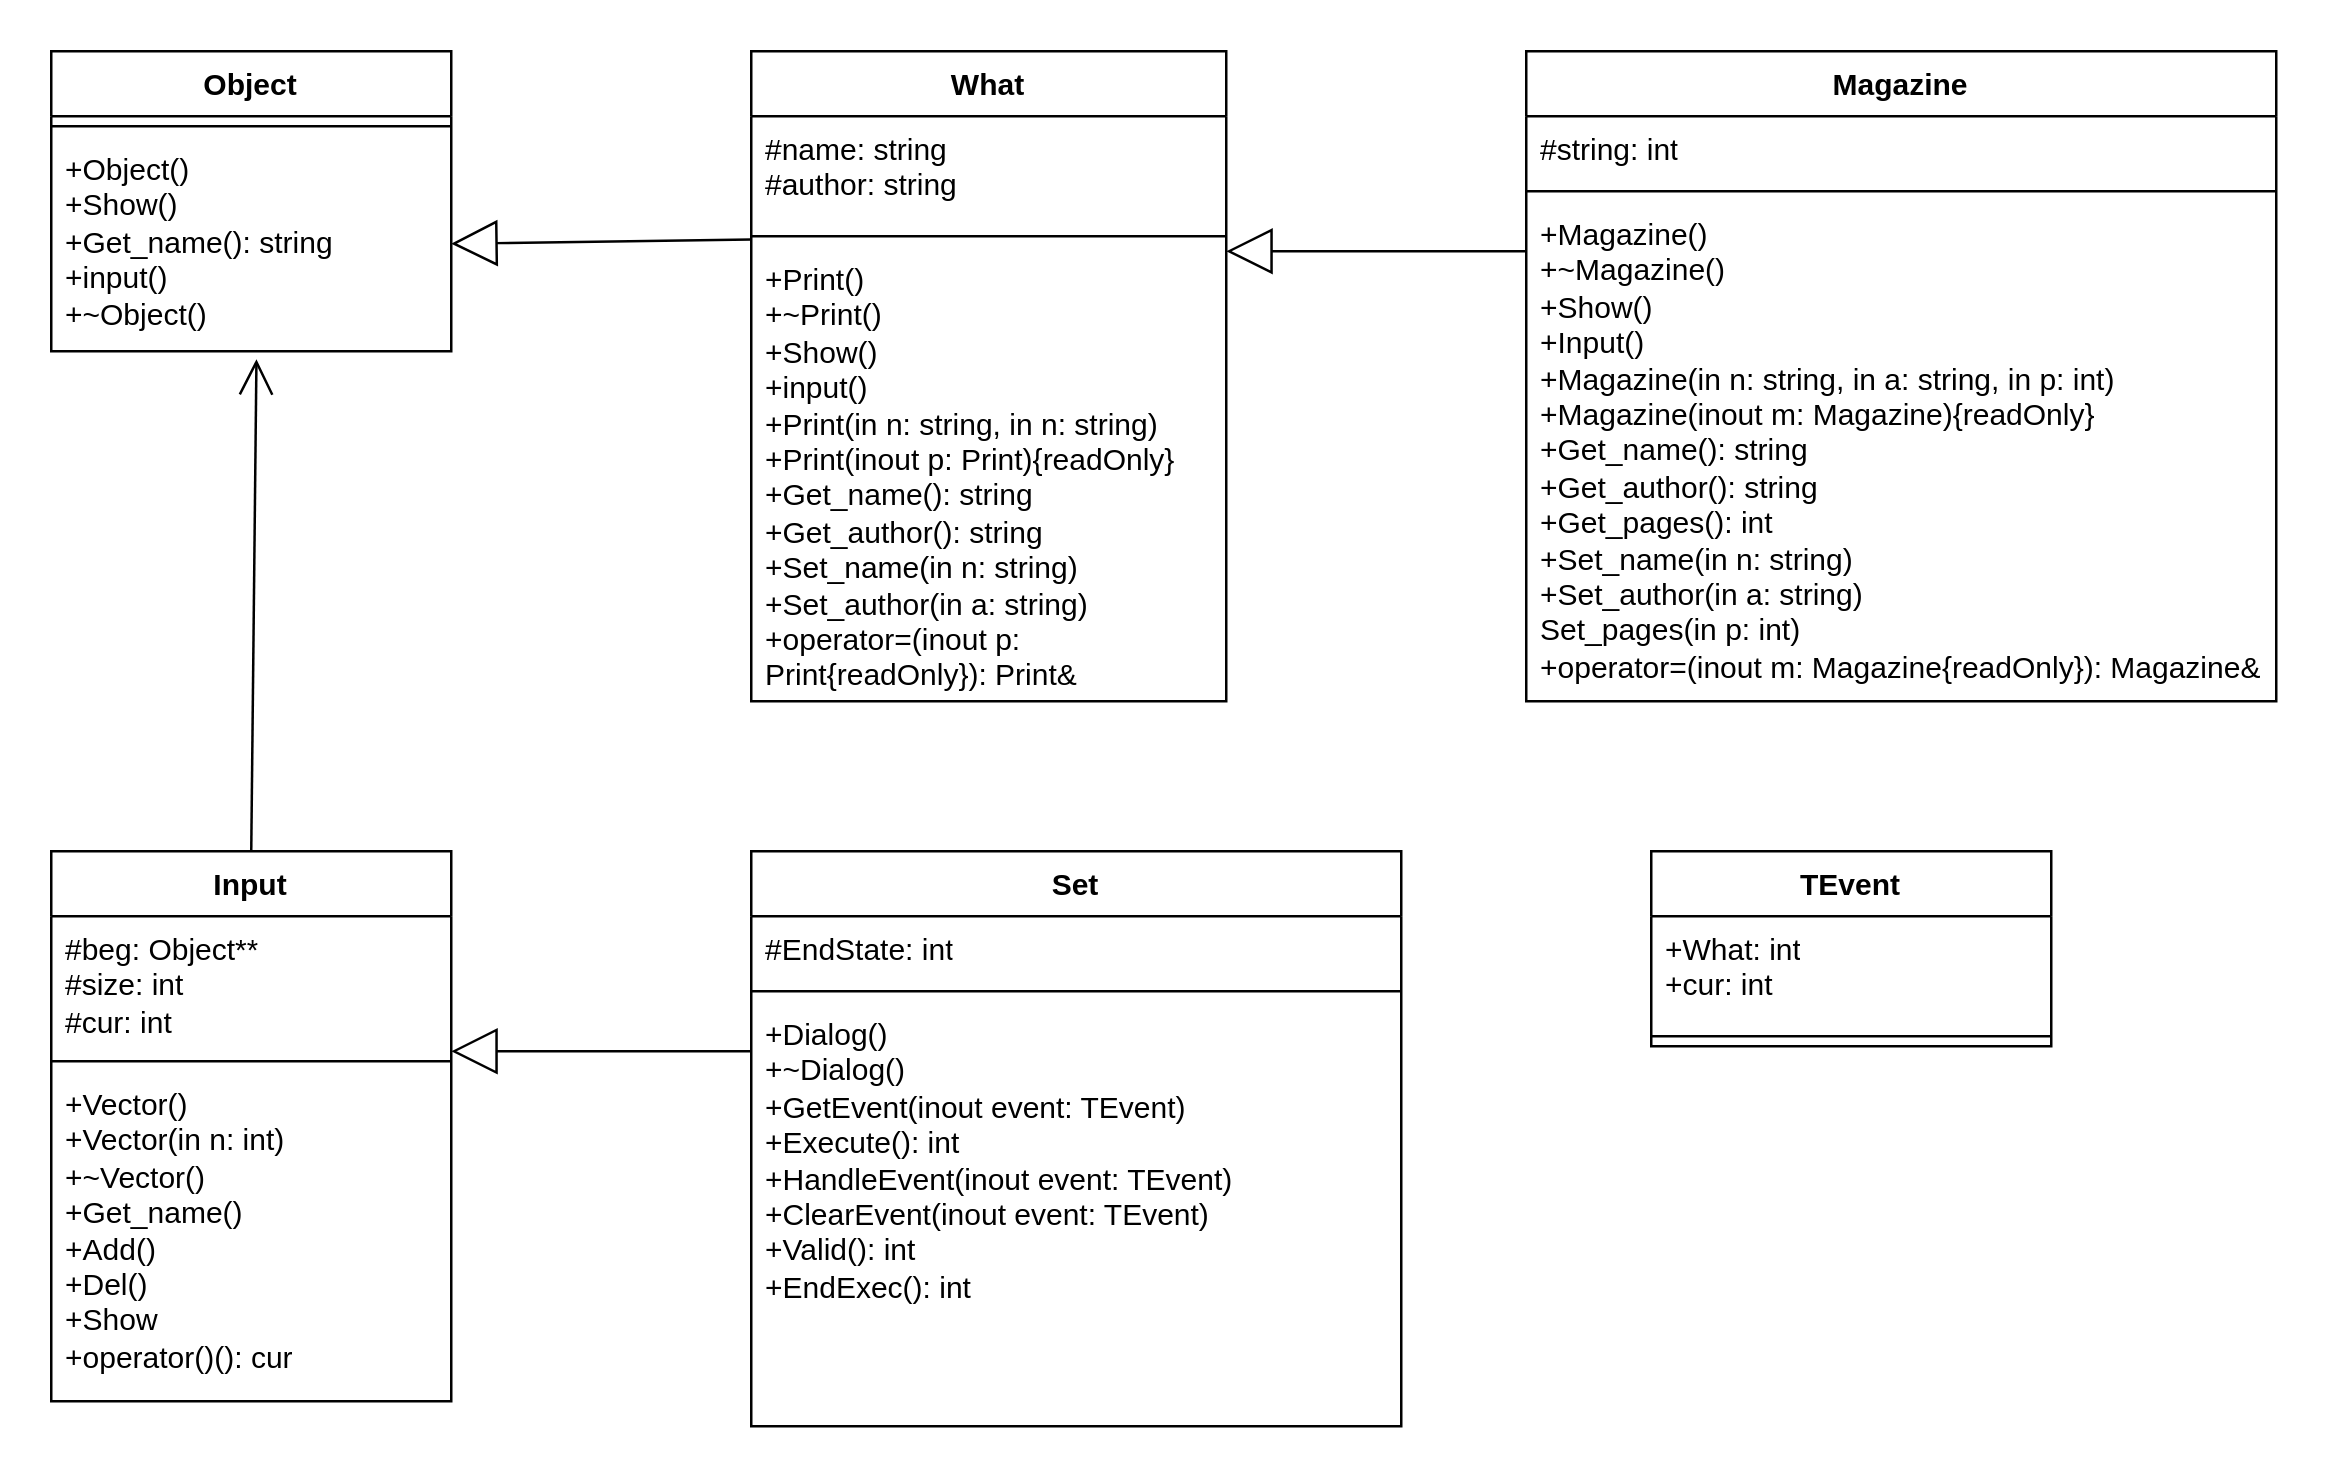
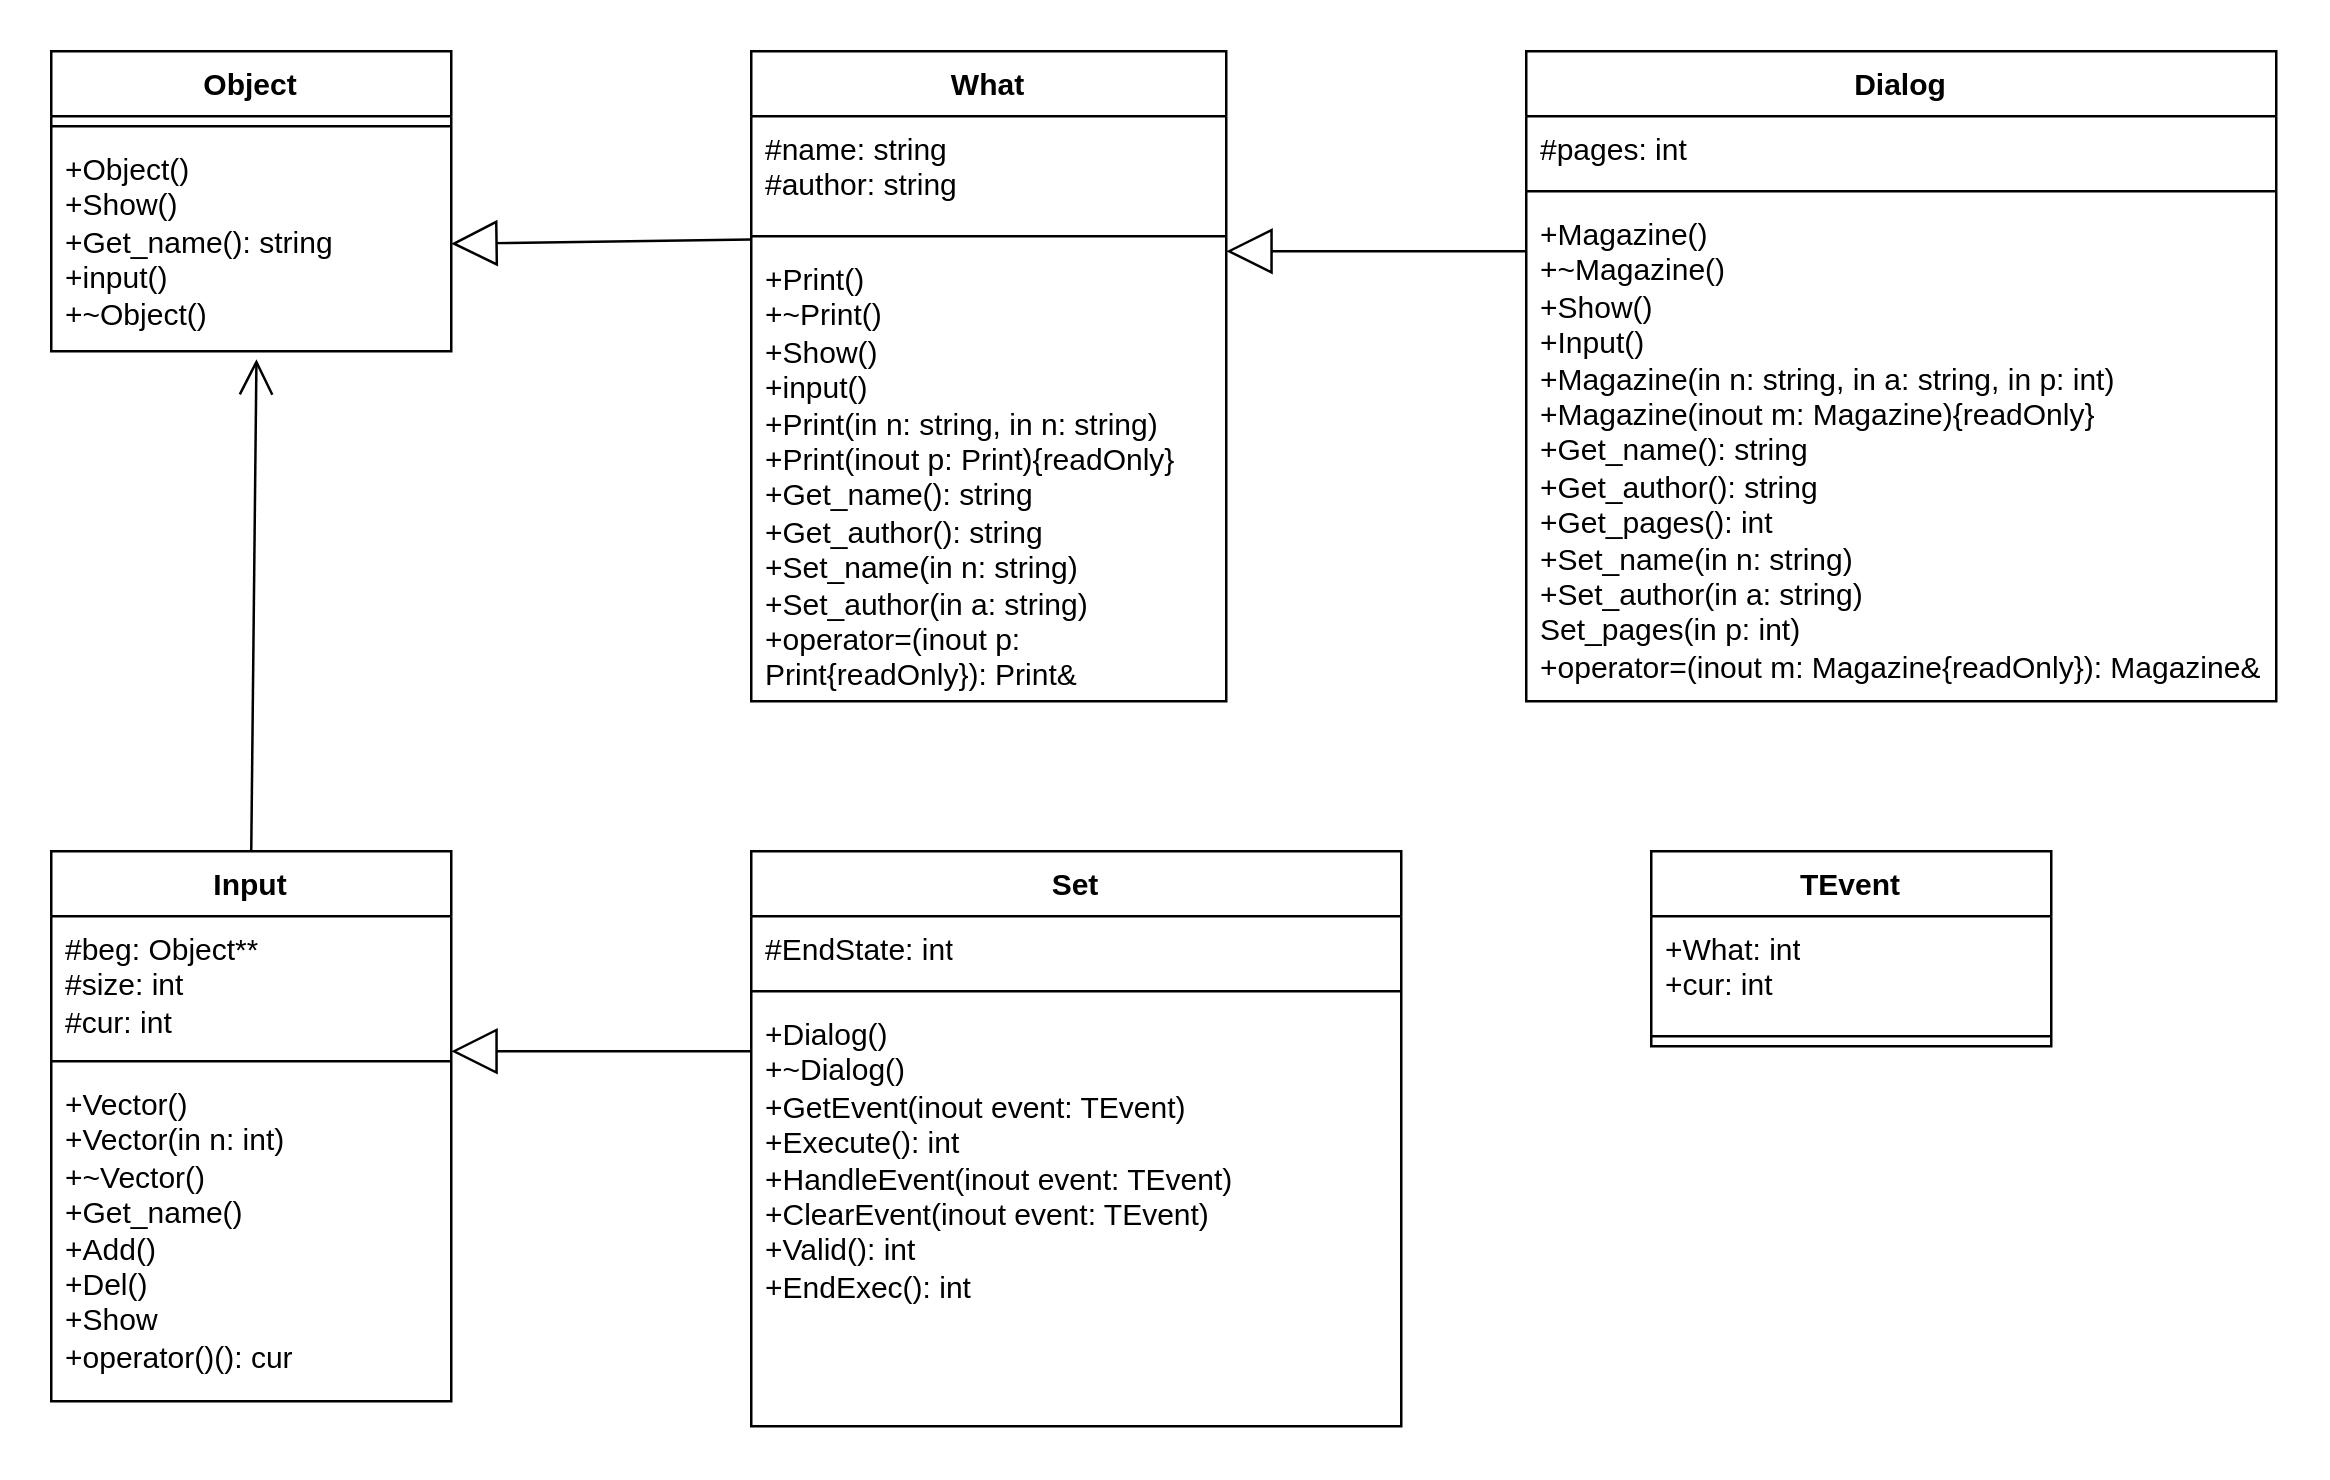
node "Magazine": label "Magazine" -> "Dialog"
node "#string: int": label "#string: int" -> "#pages: int"
